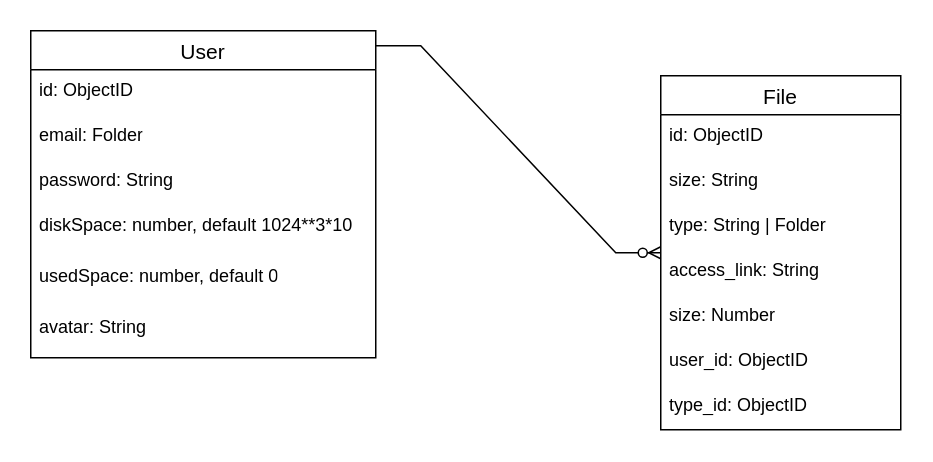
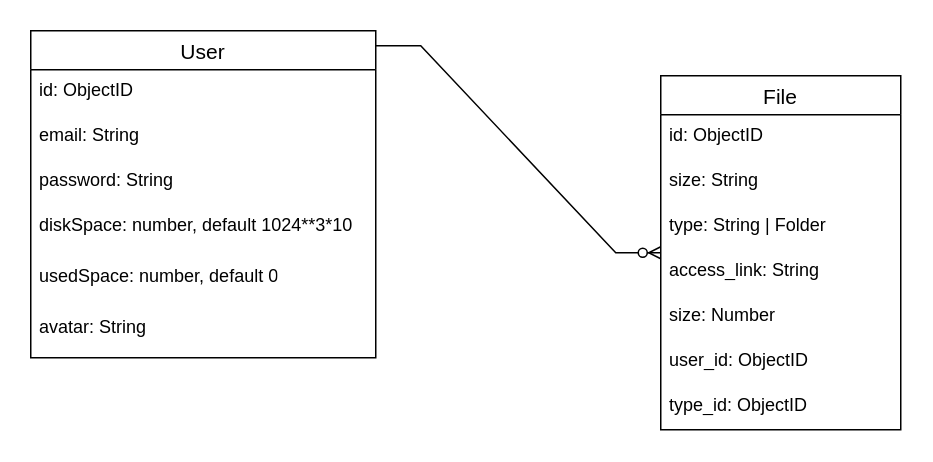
node "email: Folder": label "email: Folder" -> "email: String"
